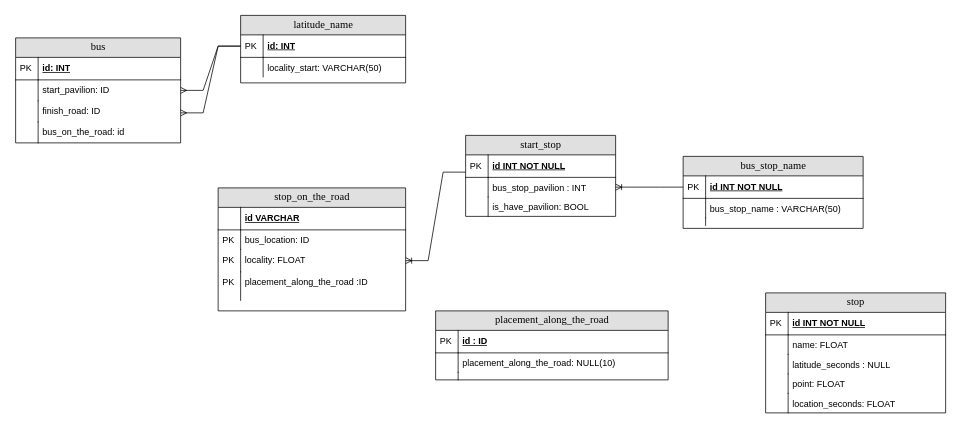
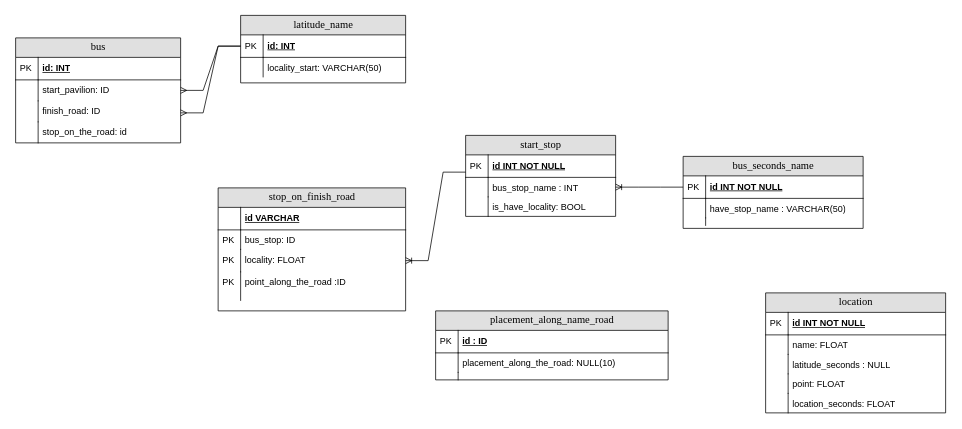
node "bus_on_the_road: id": label "bus_on_the_road: id" -> "stop_on_the_road: id"
node "bus_stop_name": label "bus_stop_name" -> "bus_seconds_name"
node "bus_stop_pavilion : INT": label "bus_stop_pavilion : INT" -> "bus_stop_name : INT"
node "stop_on_the_road": label "stop_on_the_road" -> "stop_on_finish_road"
node "is_have_pavilion: BOOL": label "is_have_pavilion: BOOL" -> "is_have_locality: BOOL"
node "bus_stop_name : VARCHAR(50)": label "bus_stop_name : VARCHAR(50)" -> "have_stop_name : VARCHAR(50)"
node "bus_location: ID": label "bus_location: ID" -> "bus_stop: ID"
node "placement_along_the_road :ID": label "placement_along_the_road :ID" -> "point_along_the_road :ID"
node "stop": label "stop" -> "location"
node "placement_along_the_road": label "placement_along_the_road" -> "placement_along_name_road"
